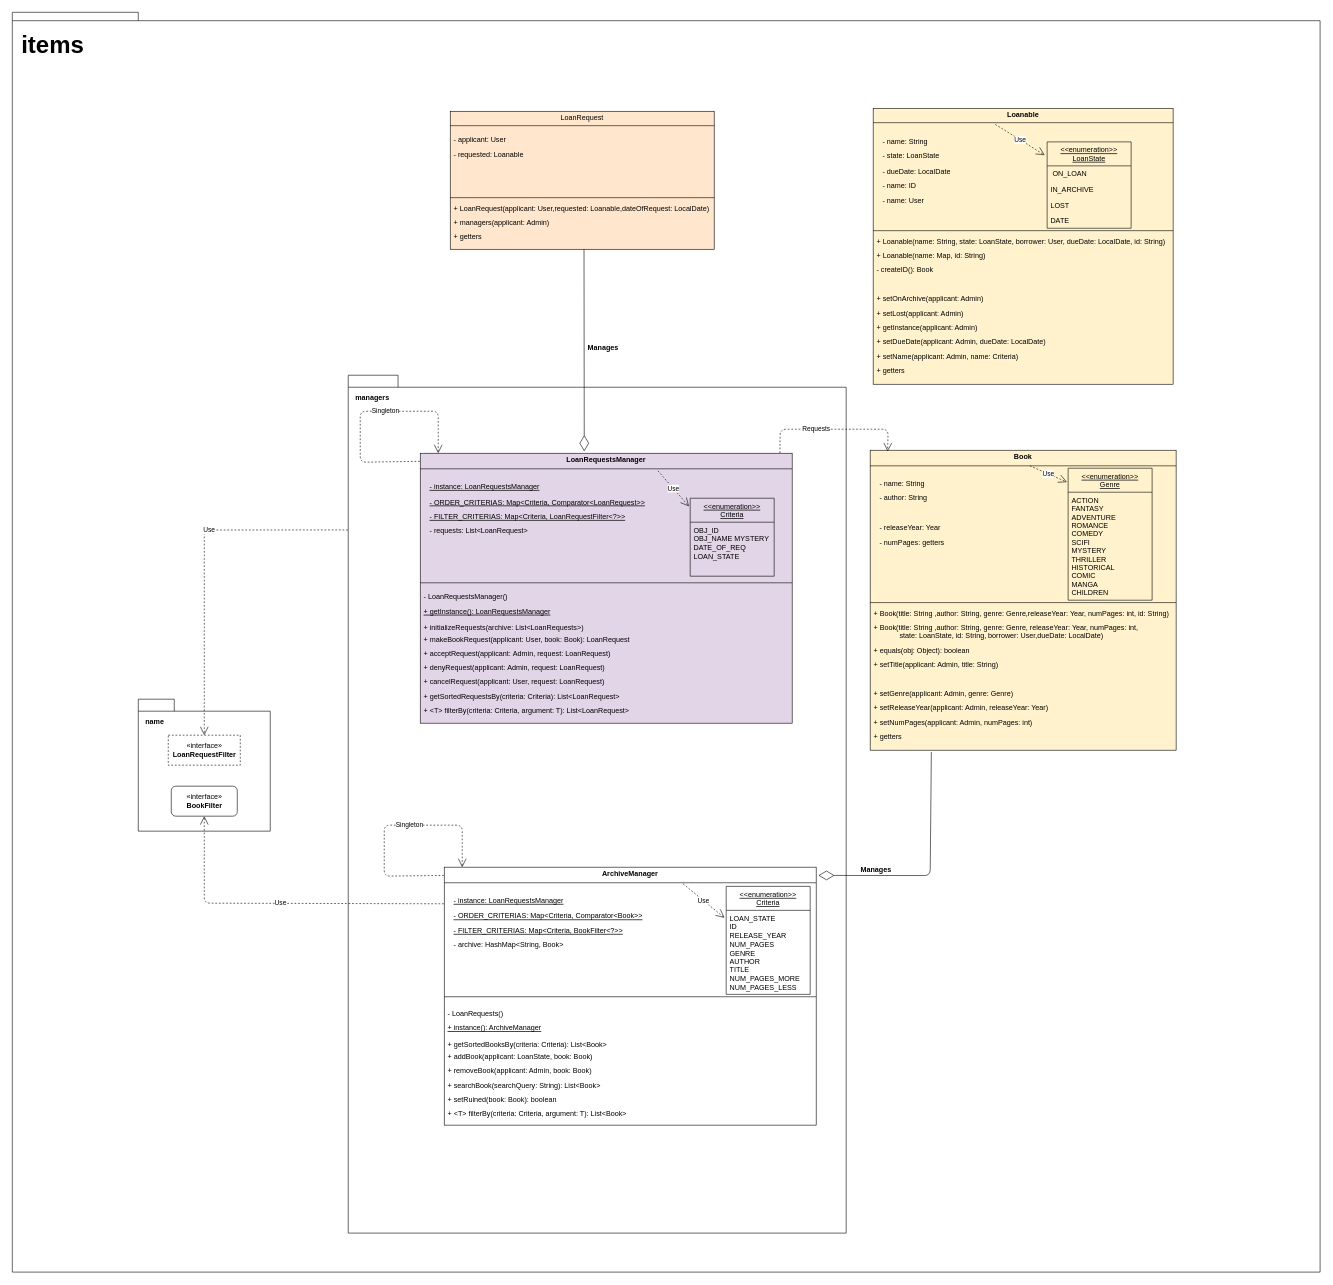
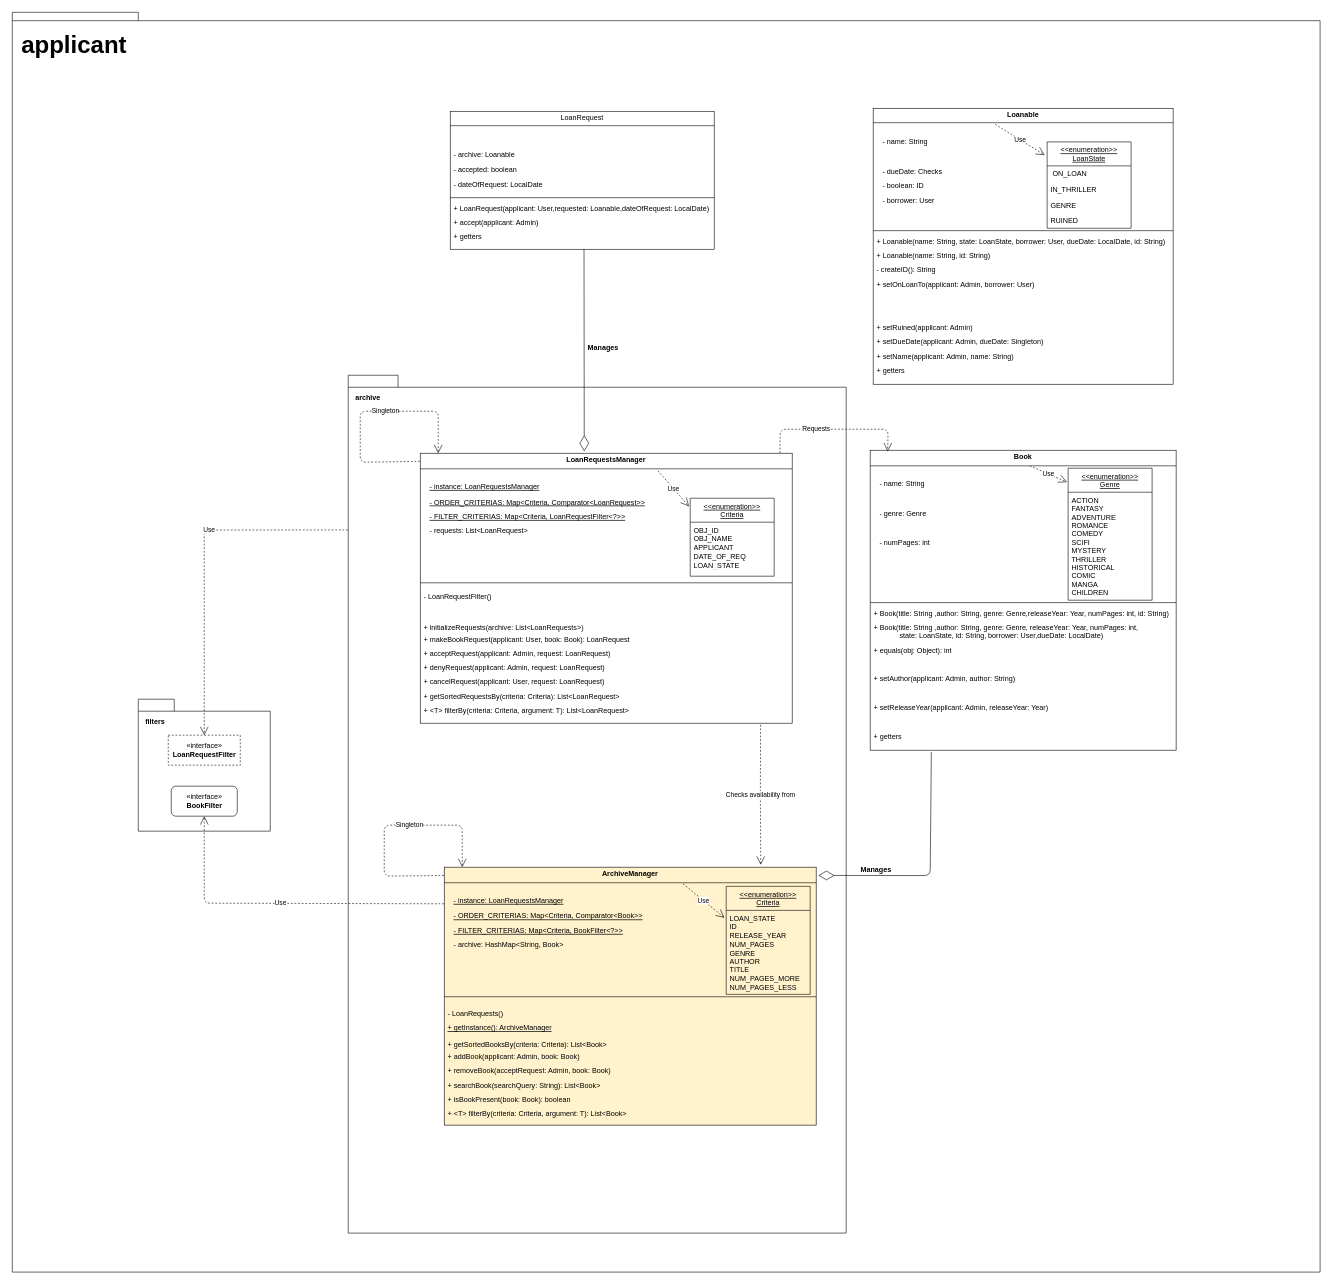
node "items": label "items" -> "applicant"
node "- applicant: User": removed
node "- requested: Loanable": label "- requested: Loanable" -> "- archive: Loanable"
node "- state: LoanState": removed
node "- accepted: boolean": added
node "- dueDate: LocalDate": label "- dueDate: LocalDate" -> "- dueDate: Checks"
node "LoanRequest": fillcolor #ffe6cc -> #ffffff
node "- dateOfRequest: LocalDate": added
node "- name: ID": label "- name: ID" -> "- boolean: ID"
node "IN_ARCHIVE": label "IN_ARCHIVE" -> "IN_THRILLER"
node "- name: User": label "- name: User" -> "- borrower: User"
node "LOST": label "LOST" -> "GENRE"
node "DATE": label "DATE" -> "RUINED"
node "+ managers(applicant: Admin)": label "+ managers(applicant: Admin)" -> "+ accept(applicant: Admin)"
node "Loanable": fillcolor #fff2cc -> #ffffff
node "+ Loanable(name: Map, id: String)": label "+ Loanable(name: Map, id: String)" -> "+ Loanable(name: String, id: String)"
node "- createID(): Book": label "- createID(): Book" -> "- createID(): String"
node "+ setOnLoanTo(applicant: Admin, borrower: User)": added
node "+ setOnArchive(applicant: Admin)": removed
node "+ setLost(applicant: Admin)": removed
node "+ getInstance(applicant: Admin)": label "+ getInstance(applicant: Admin)" -> "+ setRuined(applicant: Admin)"
node "+ setDueDate(applicant: Admin, dueDate: LocalDate)": label "+ setDueDate(applicant: Admin, dueDate: LocalDate)" -> "+ setDueDate(applicant: Admin, dueDate: Singleton)"
node "+ setName(applicant: Admin, name: Criteria)": label "+ setName(applicant: Admin, name: Criteria)" -> "+ setName(applicant: Admin, name: String)"
node "managers": label "managers" -> "archive"
node "- author: String": removed
node "- genre: Genre": added
node "- releaseYear: Year": removed
node "OBJ_ID OBJ_NAME MYSTERY DATE_OF_REQ LOAN_STATE": label "OBJ_ID OBJ_NAME MYSTERY DATE_OF_REQ LOAN_STATE" -> "OBJ_ID OBJ_NAME APPLICANT DATE_OF_REQ LOAN_STATE"
node "- numPages: getters": label "- numPages: getters" -> "- numPages: int"
node "LoanRequestsManager": fillcolor #e1d5e7 -> #ffffff
node "- LoanRequestsManager()": label "- LoanRequestsManager()" -> "- LoanRequestFilter()"
node "Book": fillcolor #fff2cc -> #ffffff
node "+ getInstance(): LoanRequestsManager": removed
node "+ equals(obj: Object): boolean": label "+ equals(obj: Object): boolean" -> "+ equals(obj: Object): int"
node "+ setTitle(applicant: Admin, title: String)": removed
node "+ setAuthor(applicant: Admin, author: String)": added
node "+ setGenre(applicant: Admin, genre: Genre)": removed
node "name": label "name" -> "filters"
node "+ setNumPages(applicant: Admin, numPages: int)": removed
edge "LoanRequestsManager" -> "ArchiveManager": added, label "Checks availability from"
node "ArchiveManager": fillcolor #ffffff -> #fff2cc
node "+ instance(): ArchiveManager": label "+ instance(): ArchiveManager" -> "+ getInstance(): ArchiveManager"
node "+ addBook(applicant: LoanState, book: Book)": label "+ addBook(applicant: LoanState, book: Book)" -> "+ addBook(applicant: Admin, book: Book)"
node "+ removeBook(applicant: Admin, book: Book)": label "+ removeBook(applicant: Admin, book: Book)" -> "+ removeBook(acceptRequest: Admin, book: Book)"
node "+ setRuined(book: Book): boolean": label "+ setRuined(book: Book): boolean" -> "+ isBookPresent(book: Book): boolean"
